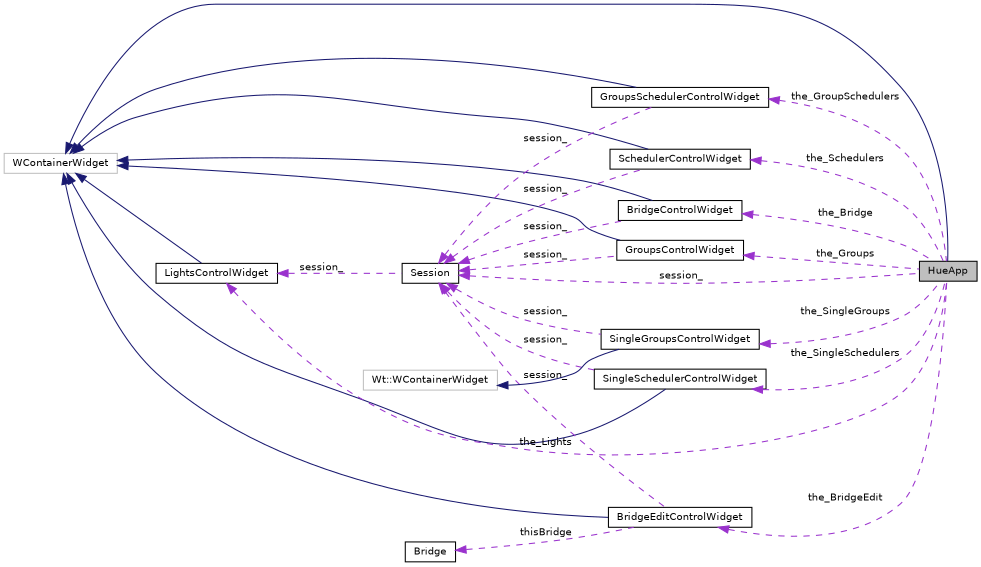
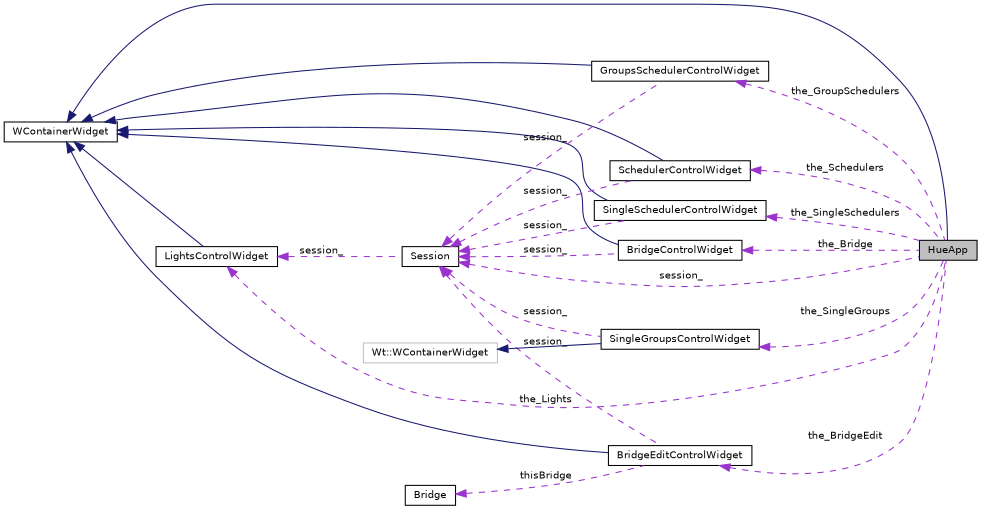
node "WContainerWidget": color grey75 -> black
node "GroupsControlWidget": removed
